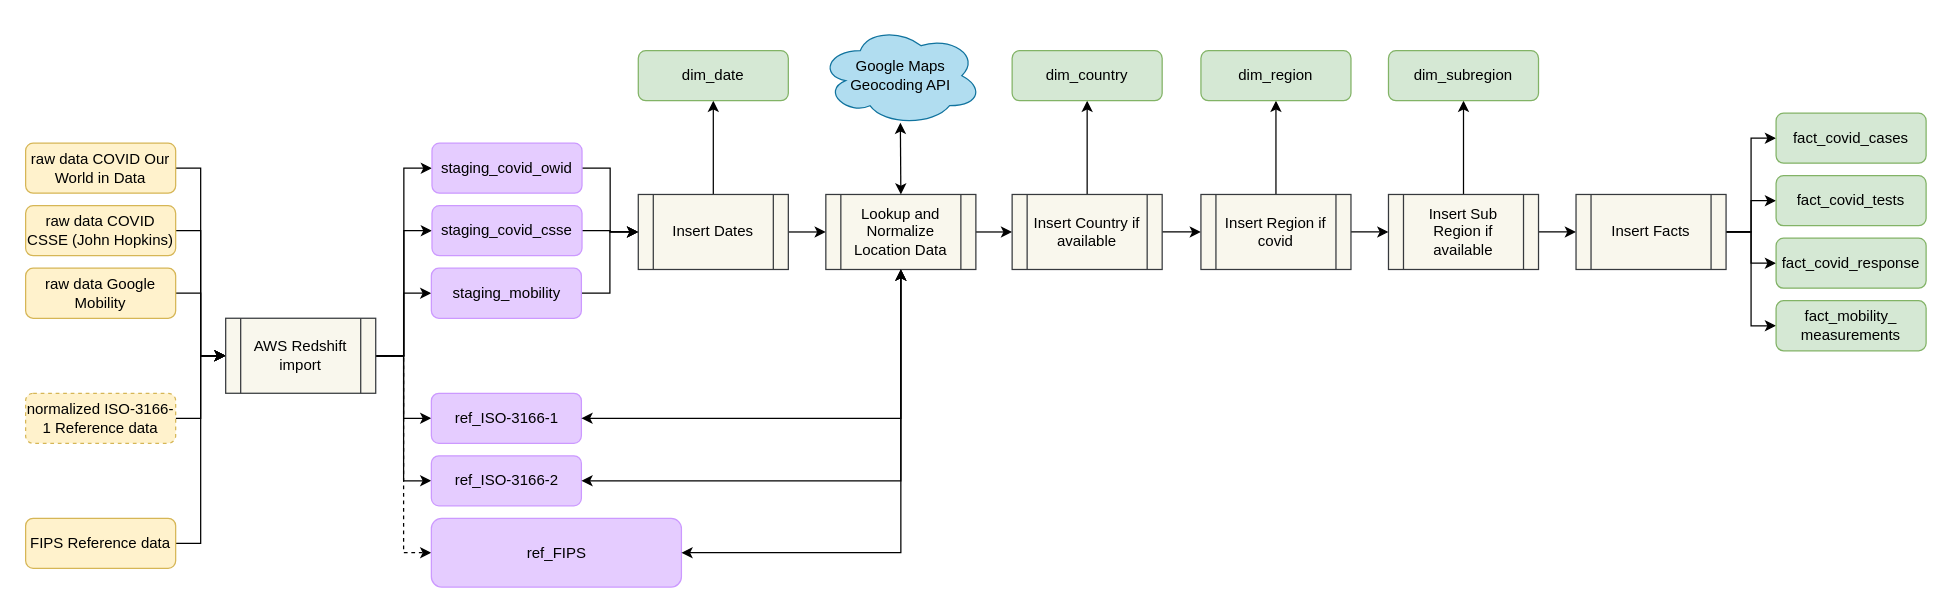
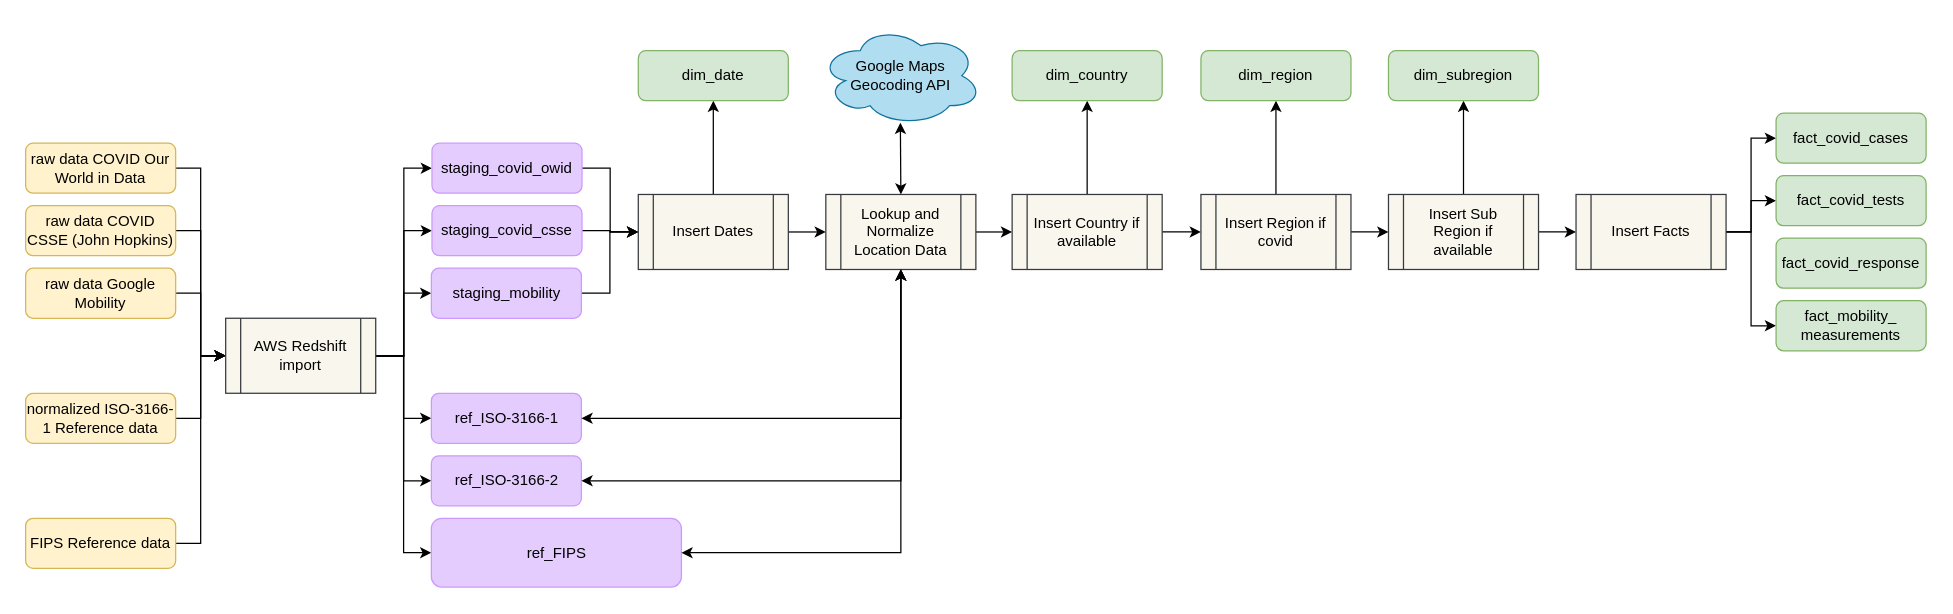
edge "Insert Facts" -> "fact_covid_response": removed
node "normalized ISO-3166-1 Reference data": style dashed -> solid
edge "AWS Redshift import" -> "ref_FIPS": style dashed -> solid
